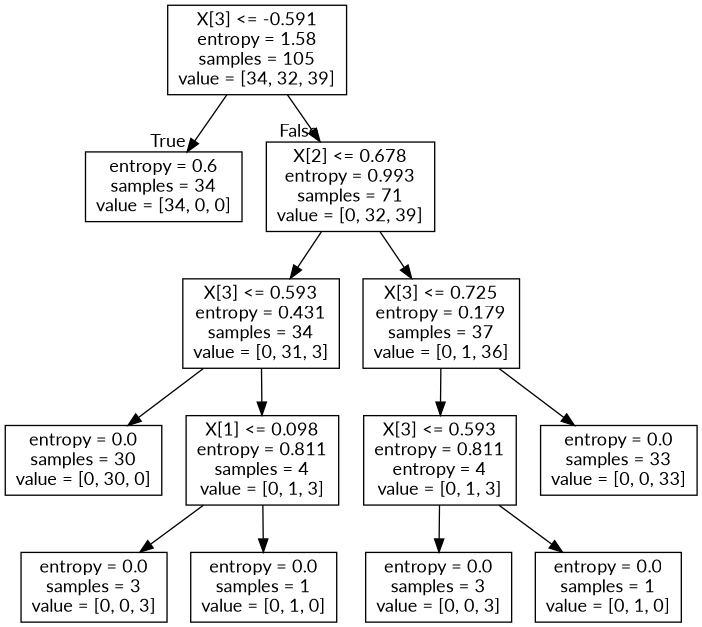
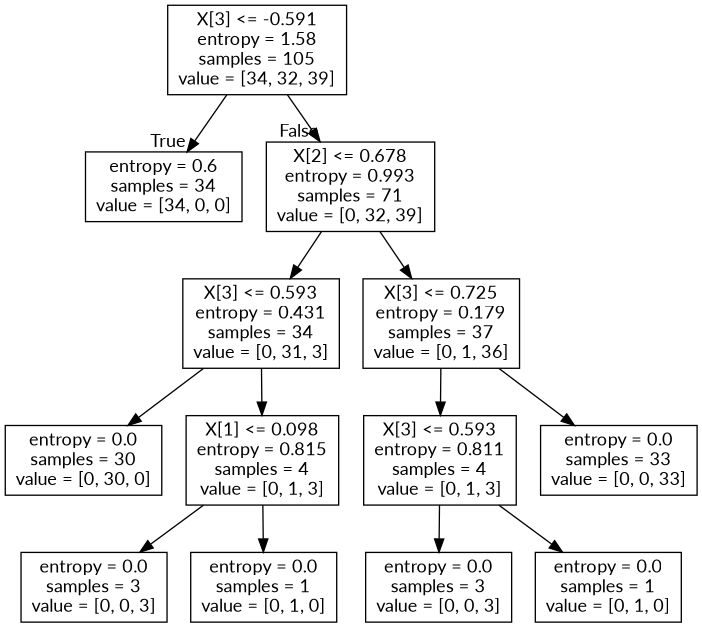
node "X[1] <= 0.098 entropy = 0.811 samples = 4 value = [0, 1, 3]": label "X[1] <= 0.098 entropy = 0.811 samples = 4 value = [0, 1, 3]" -> "X[1] <= 0.098 entropy = 0.815 samples = 4 value = [0, 1, 3]"
node "X[3] <= 0.593 entropy = 0.811 entropy = 4 value = [0, 1, 3]": label "X[3] <= 0.593 entropy = 0.811 entropy = 4 value = [0, 1, 3]" -> "X[3] <= 0.593 entropy = 0.811 samples = 4 value = [0, 1, 3]"
